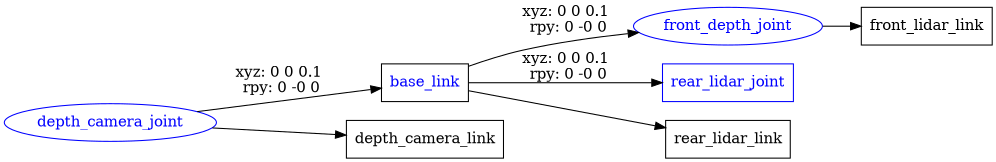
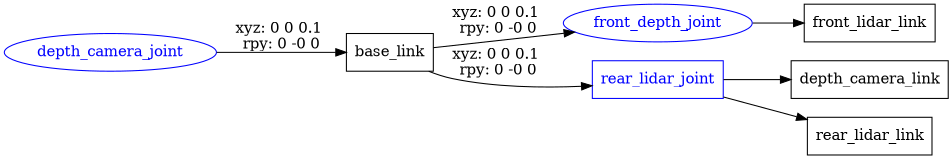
node "base_link": fontcolor blue -> black
edge "base_link" -> "rear_lidar_link": now "rear_lidar_joint" -> "rear_lidar_link"
edge "depth_camera_joint" -> "depth_camera_link": now "rear_lidar_joint" -> "depth_camera_link"
